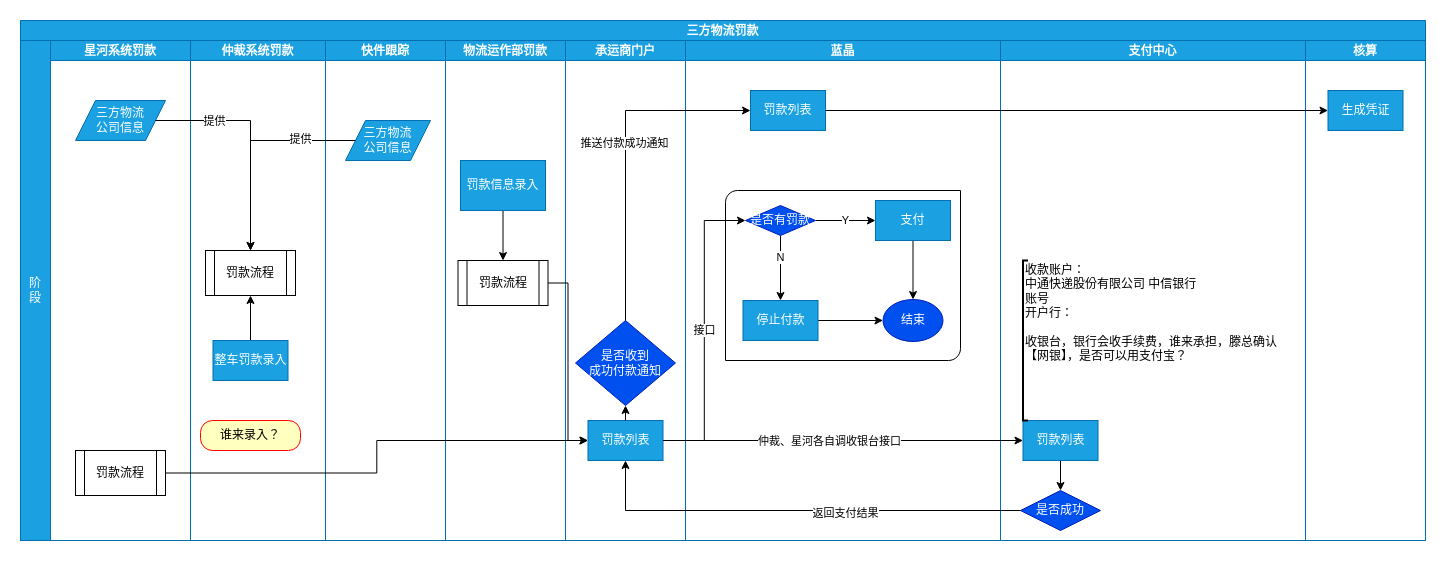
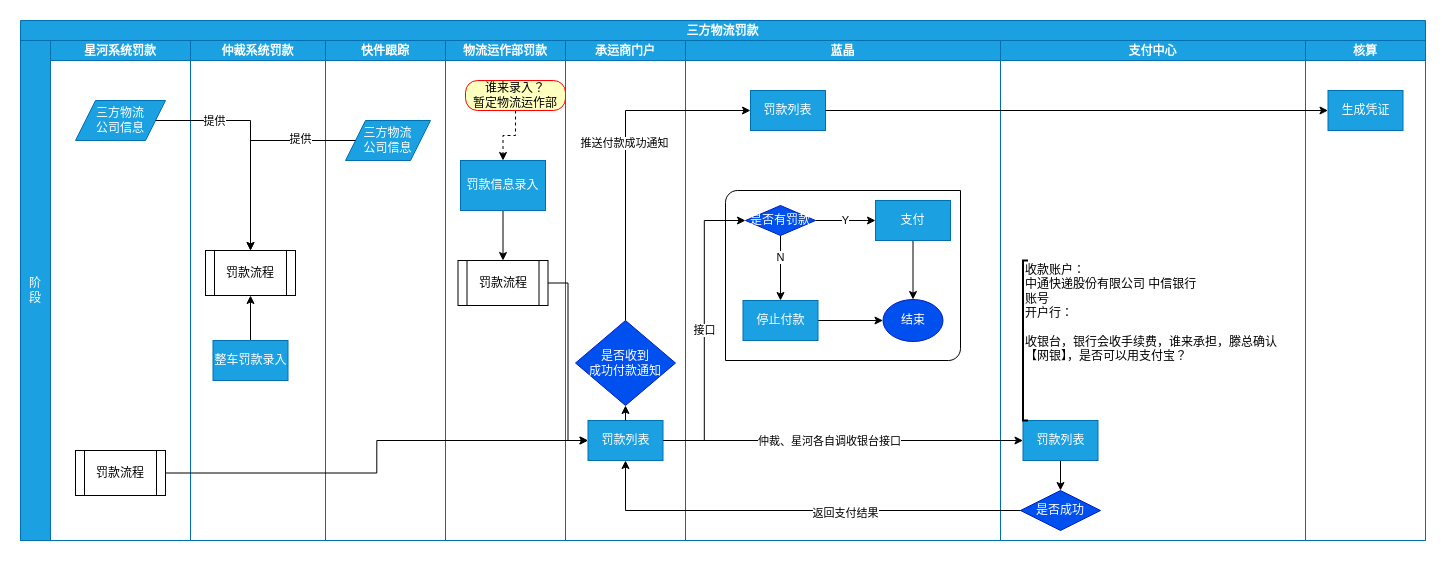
node "谁来录入？ 暂定物流运作部": added
edge "谁来录入？ 暂定物流运作部" -> "罚款信息录入": added
node "谁来录入？": removed
